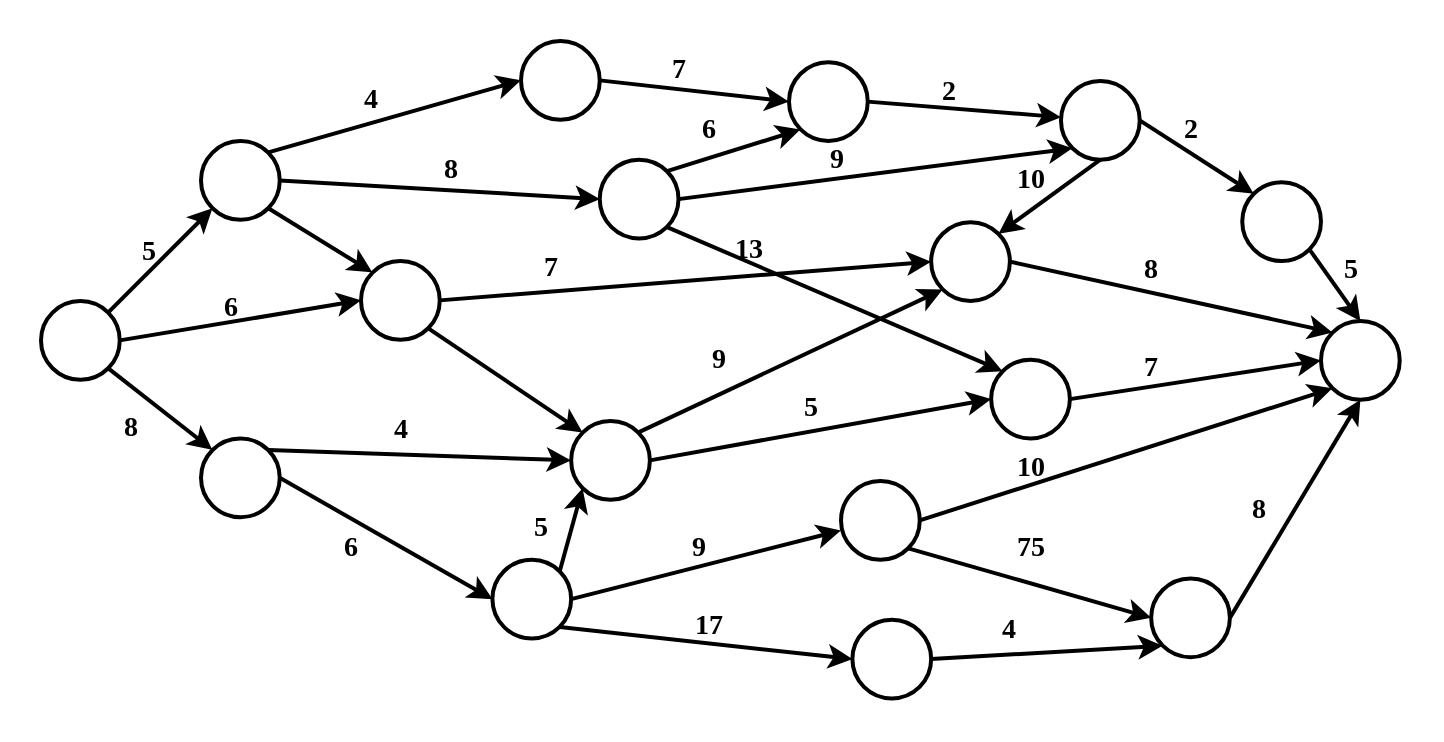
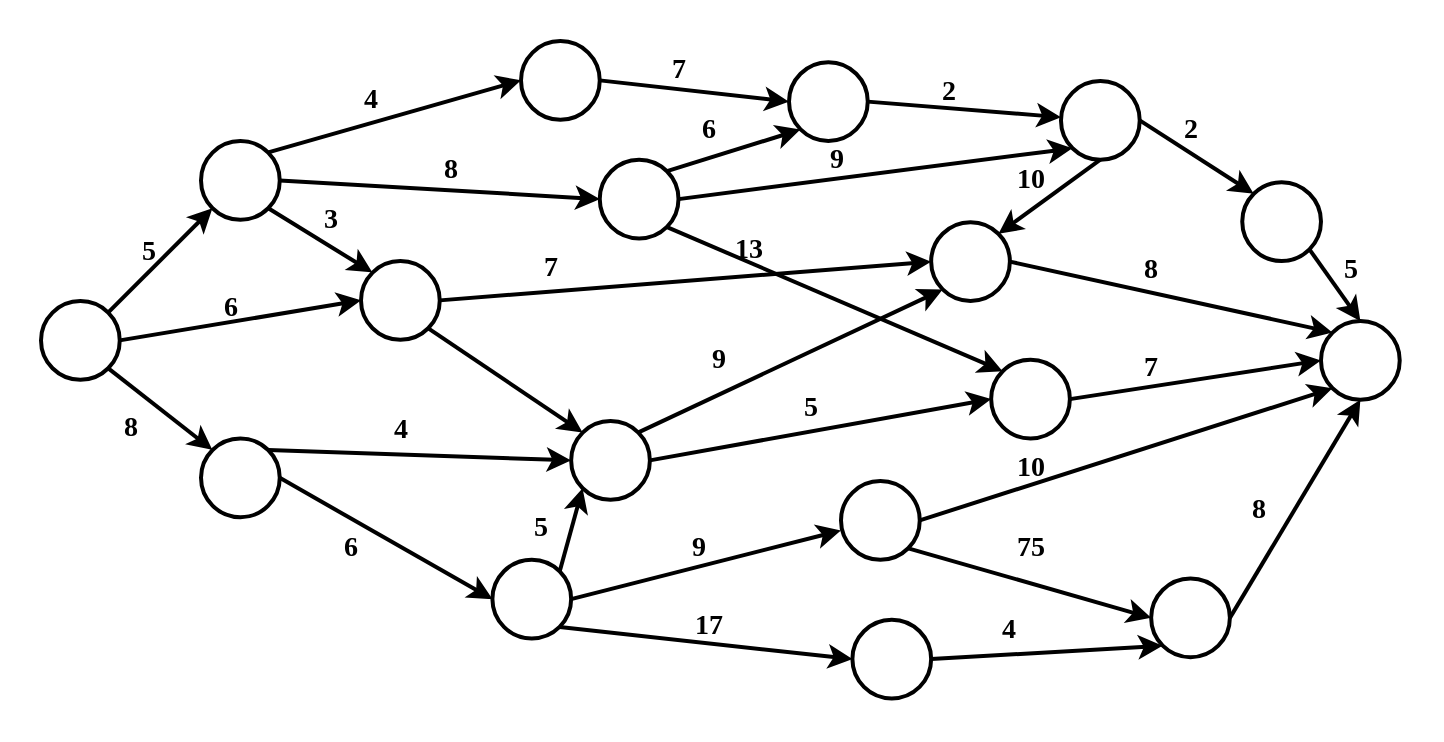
node "3": added
